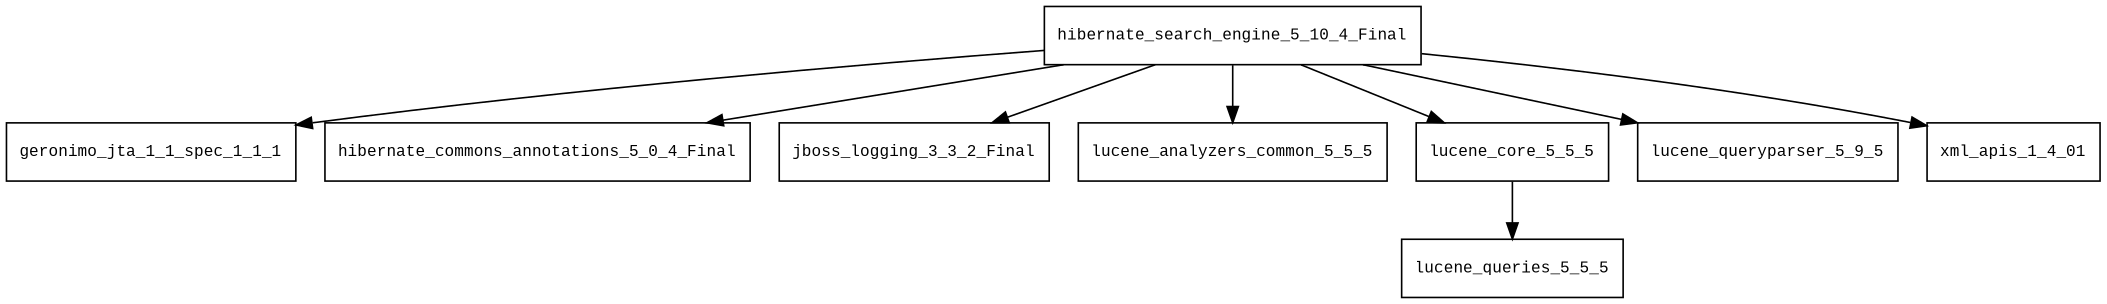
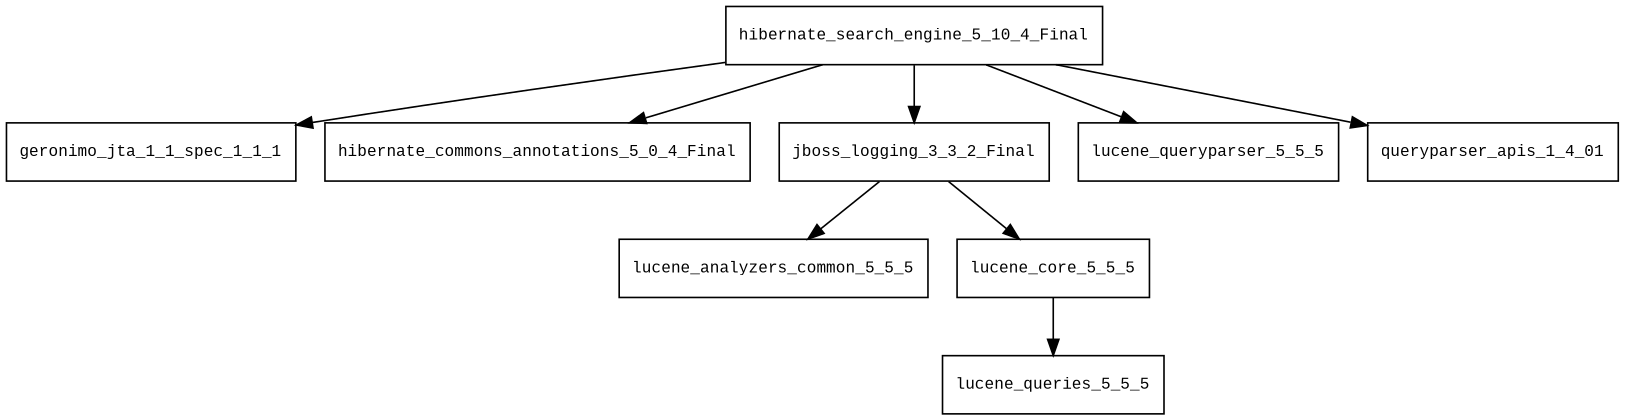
edge "hibernate_search_engine_5_10_4_Final" -> "lucene_analyzers_common_5_5_5": now "jboss_logging_3_3_2_Final" -> "lucene_analyzers_common_5_5_5"
edge "hibernate_search_engine_5_10_4_Final" -> "lucene_core_5_5_5": now "jboss_logging_3_3_2_Final" -> "lucene_core_5_5_5"
node "lucene_queryparser_5_9_5": label "lucene_queryparser_5_9_5" -> "lucene_queryparser_5_5_5"
node "xml_apis_1_4_01": label "xml_apis_1_4_01" -> "queryparser_apis_1_4_01"
